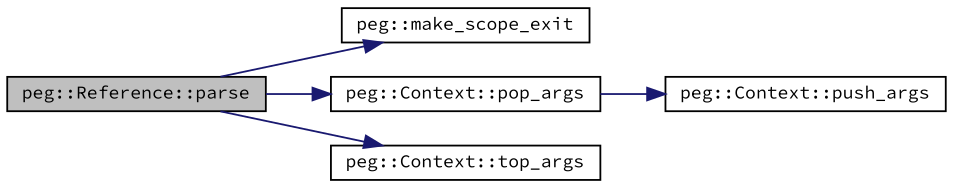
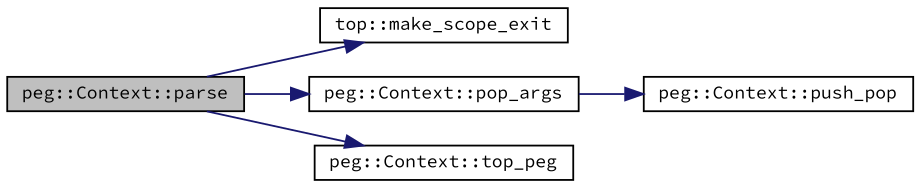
node "peg::make_scope_exit": label "peg::make_scope_exit" -> "top::make_scope_exit"
node "peg::Reference::parse": label "peg::Reference::parse" -> "peg::Context::parse"
node "peg::Context::push_args": label "peg::Context::push_args" -> "peg::Context::push_pop"
node "peg::Context::top_args": label "peg::Context::top_args" -> "peg::Context::top_peg"
